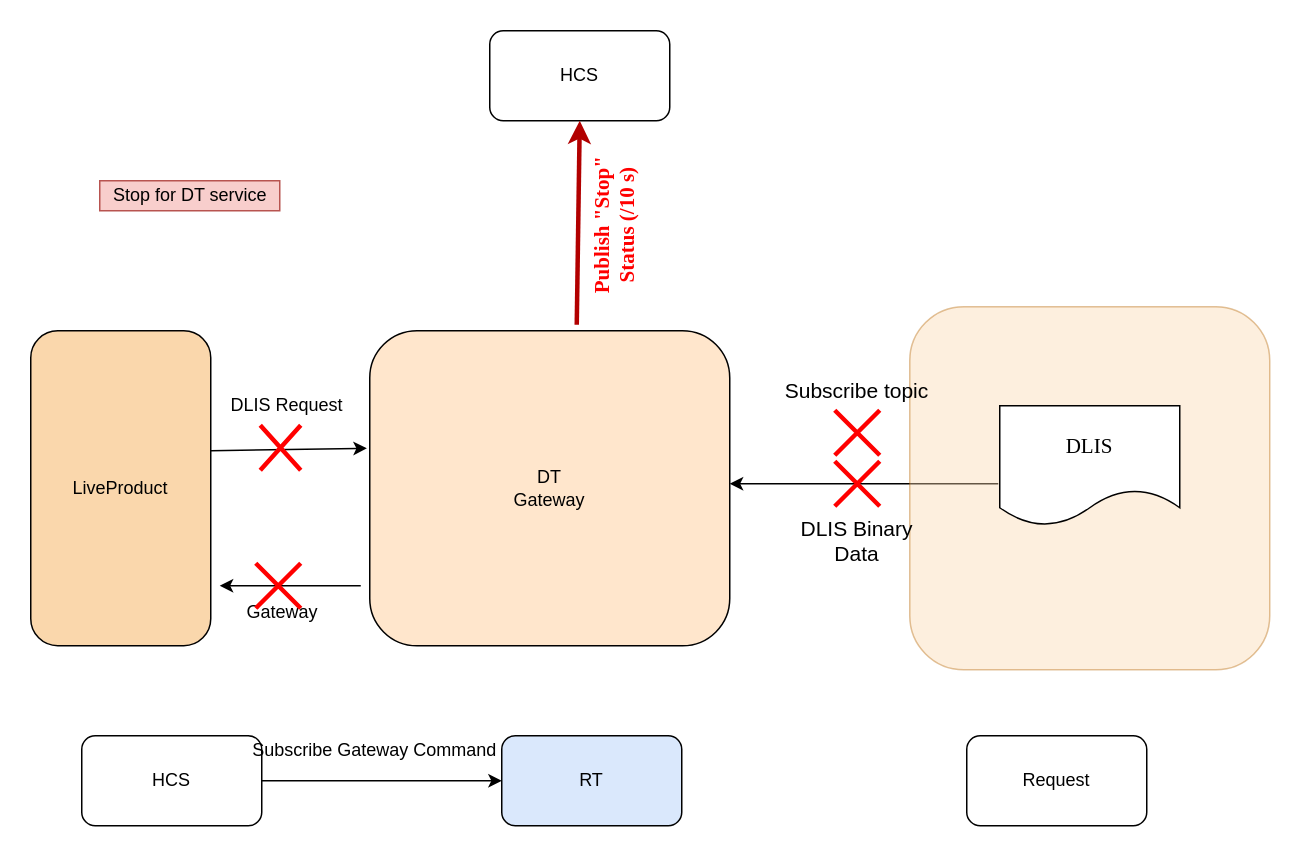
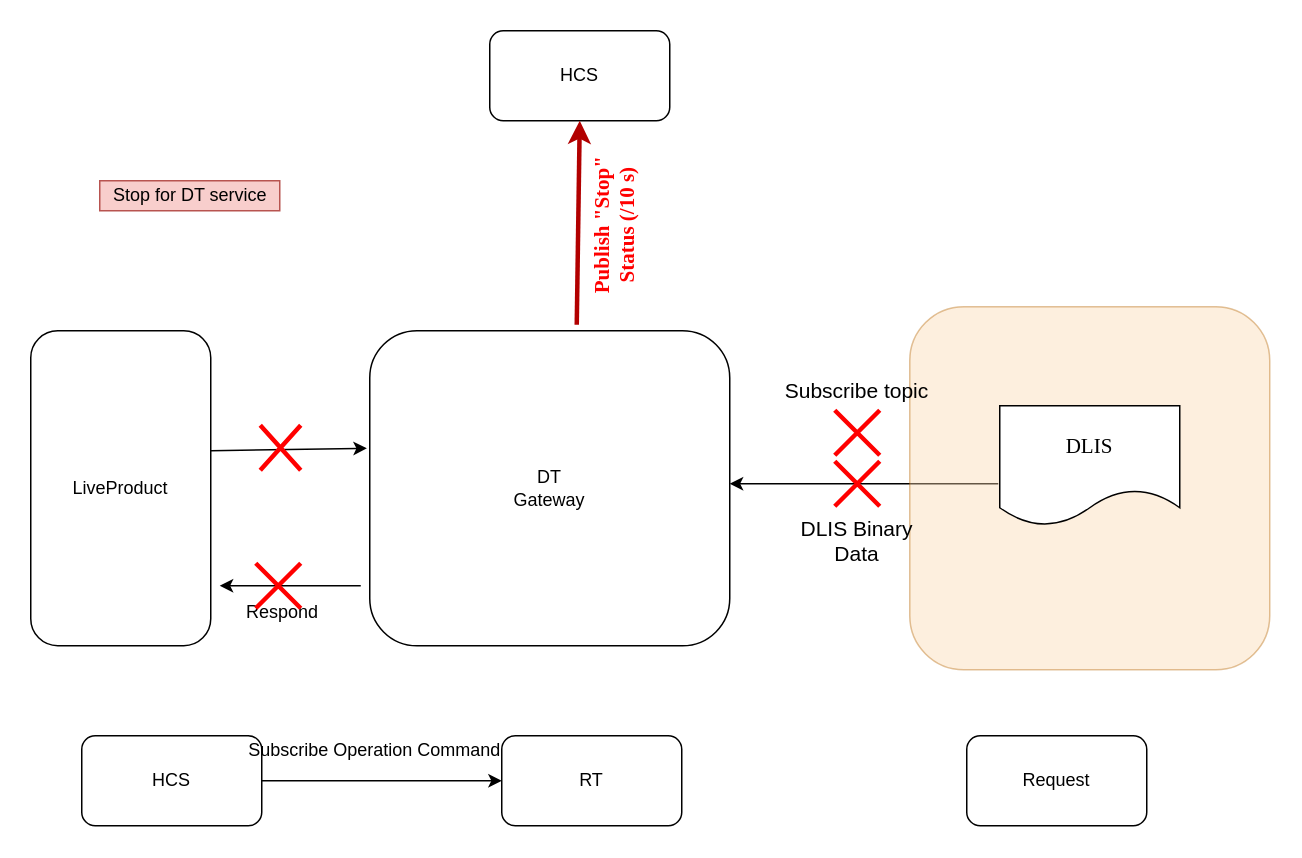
node "DLIS Request": removed
node "LiveProduct": fillcolor #fad7ac -> #ffffff
node "DT Gateway": fillcolor #ffe6cc -> #ffffff
node "Gateway": label "Gateway" -> "Respond"
node "Subscribe Gateway Command": label "Subscribe Gateway Command" -> "Subscribe Operation Command"
node "RT": fillcolor #dae8fc -> #ffffff
